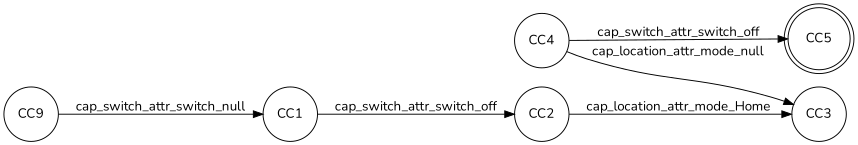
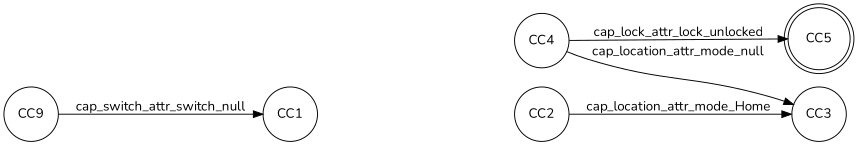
edge "CC4" -> "CC5": label "cap_switch_attr_switch_off" -> "cap_lock_attr_lock_unlocked"
edge "CC1" -> "CC2": removed, label "cap_switch_attr_switch_off"
